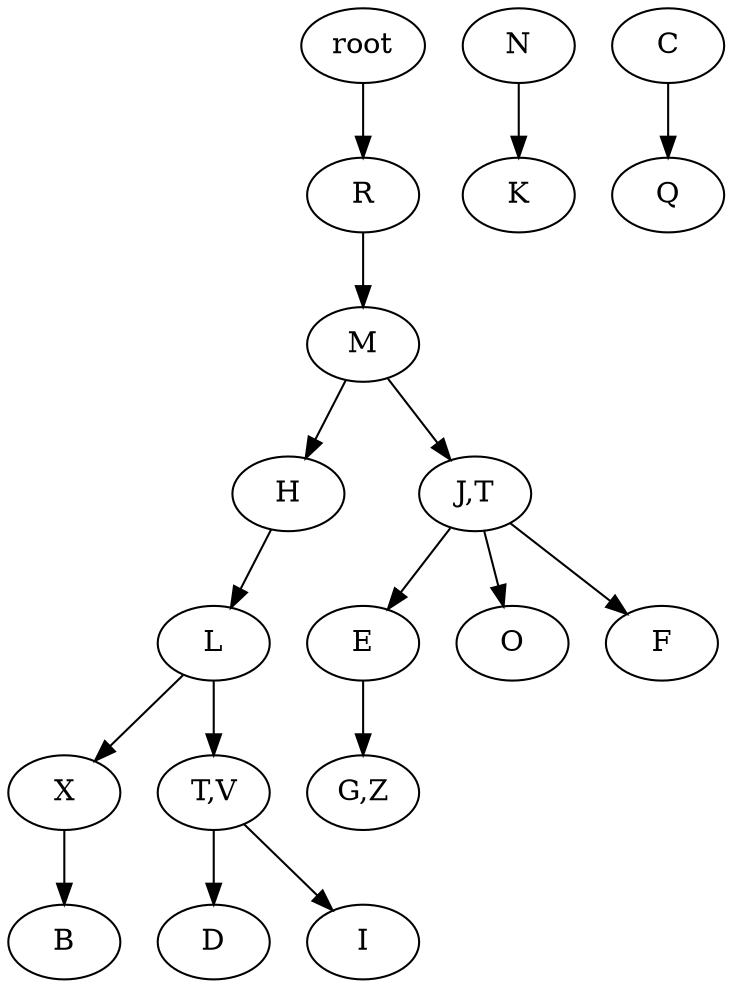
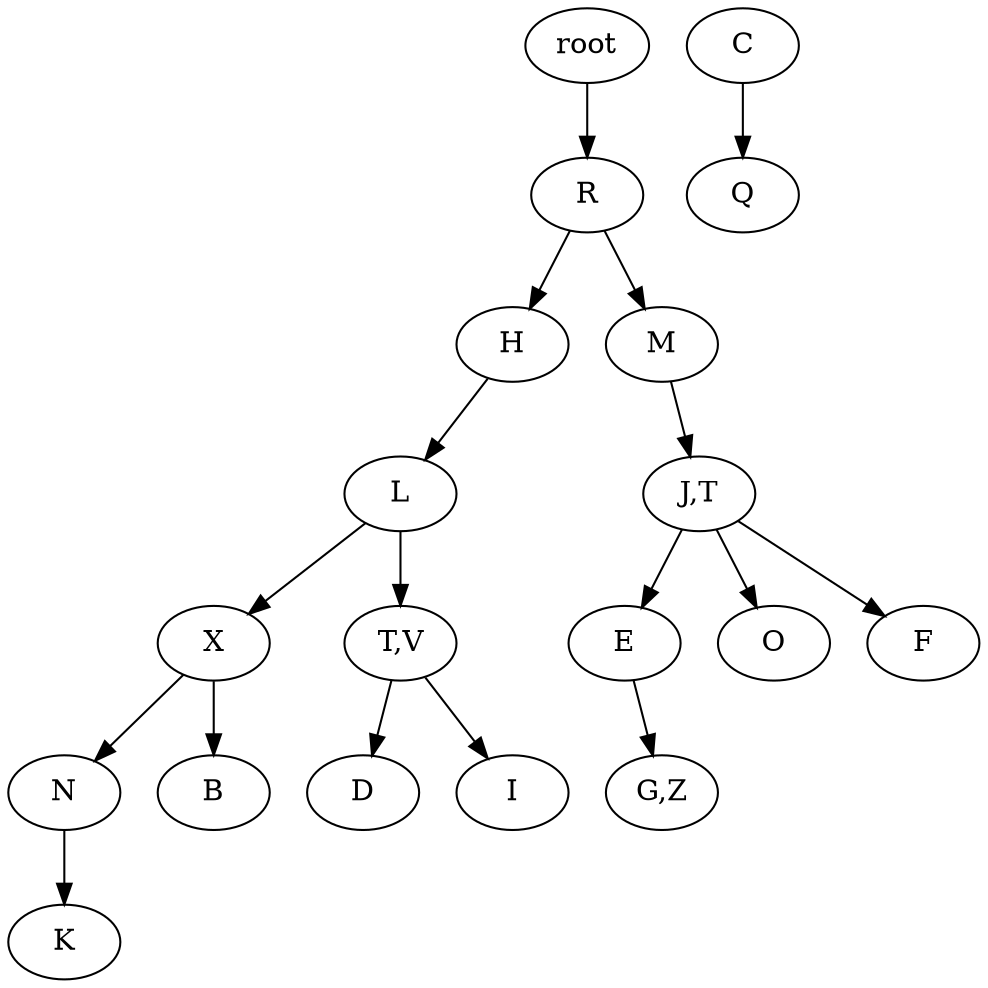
edge "M" -> "H": now "R" -> "H"
edge "X" -> "N": added
